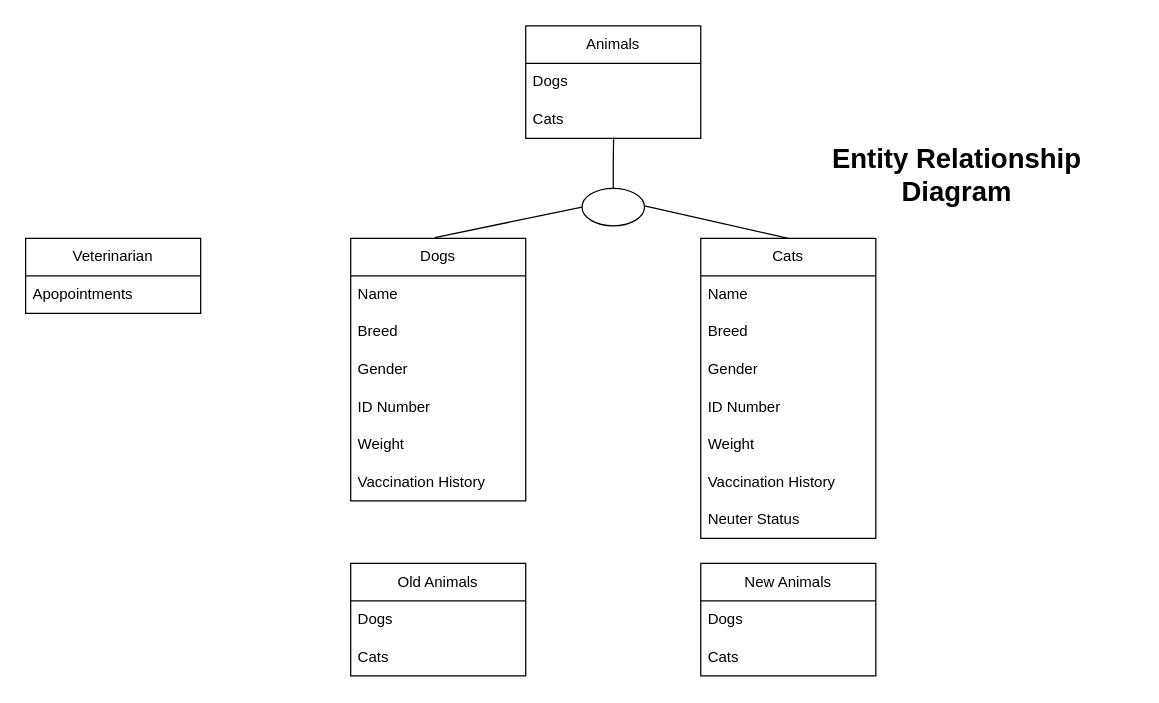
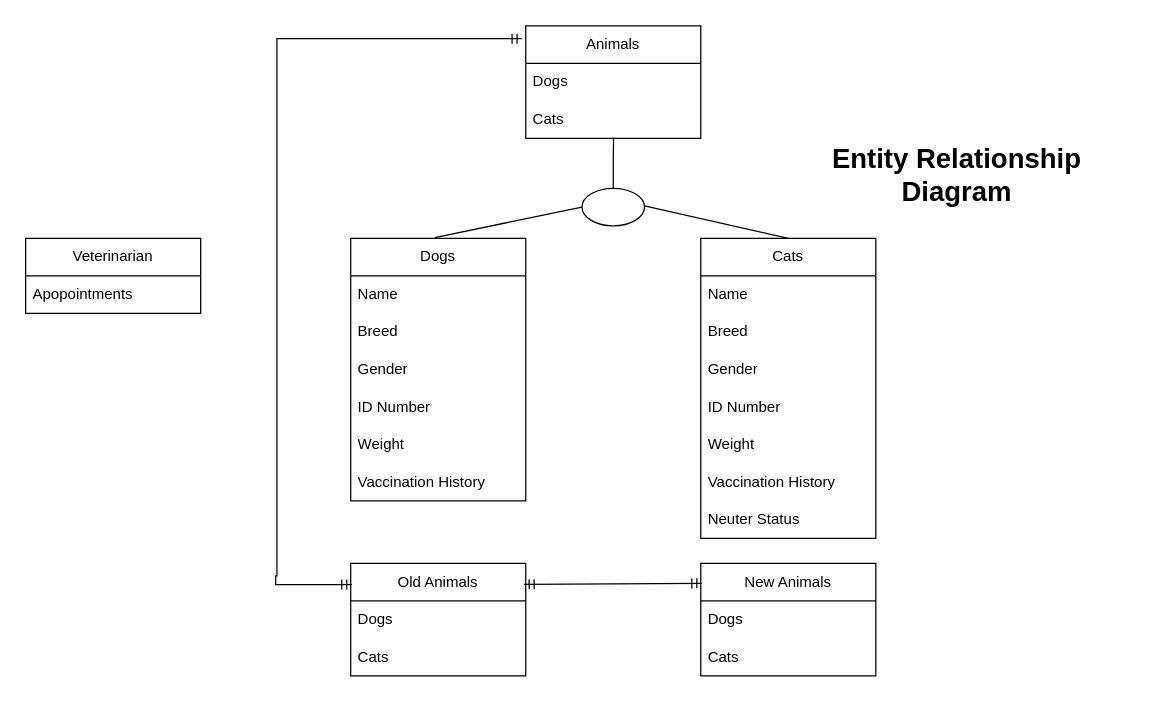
edge "Animals" -- "Old Animals": added
edge "Old Animals" -- "New Animals": added
